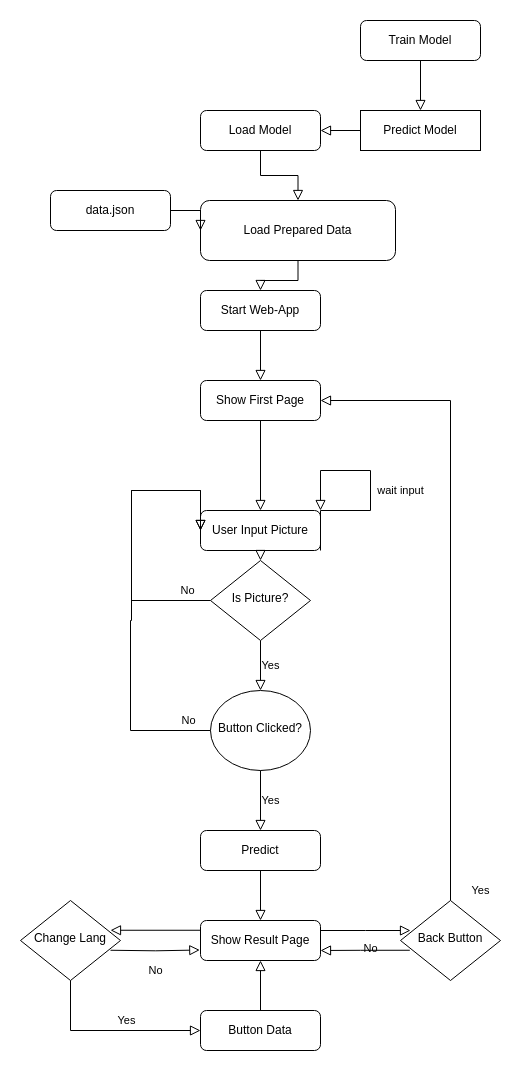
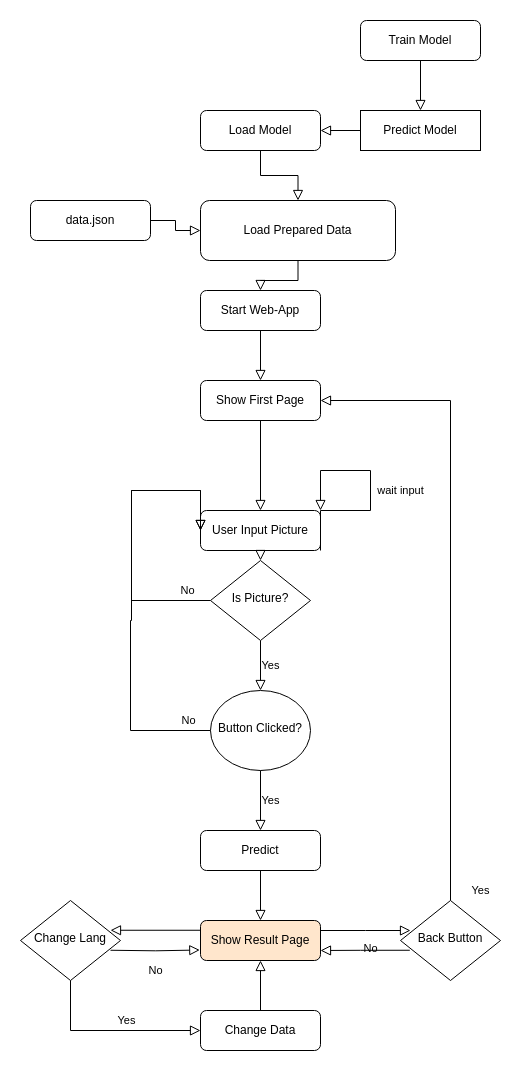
node "data.json": moved (111, 211) -> (91, 221)
node "Show Result Page": fillcolor #ffffff -> #ffe6cc
node "Button Data": label "Button Data" -> "Change Data"
